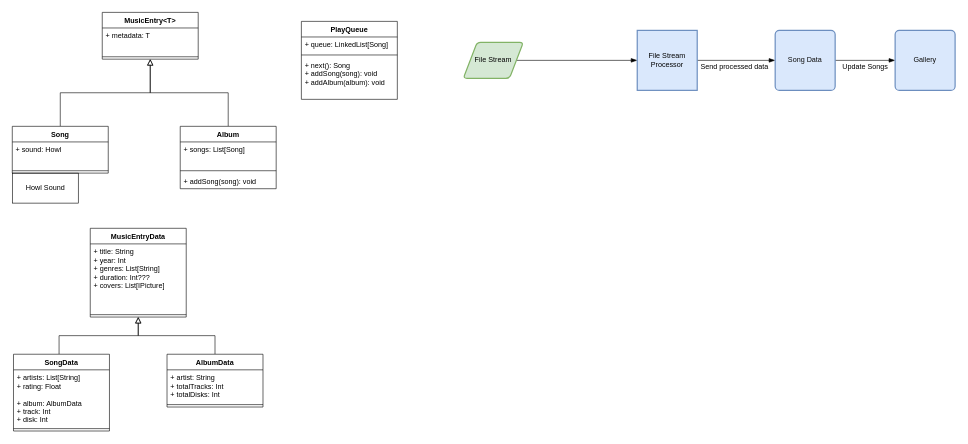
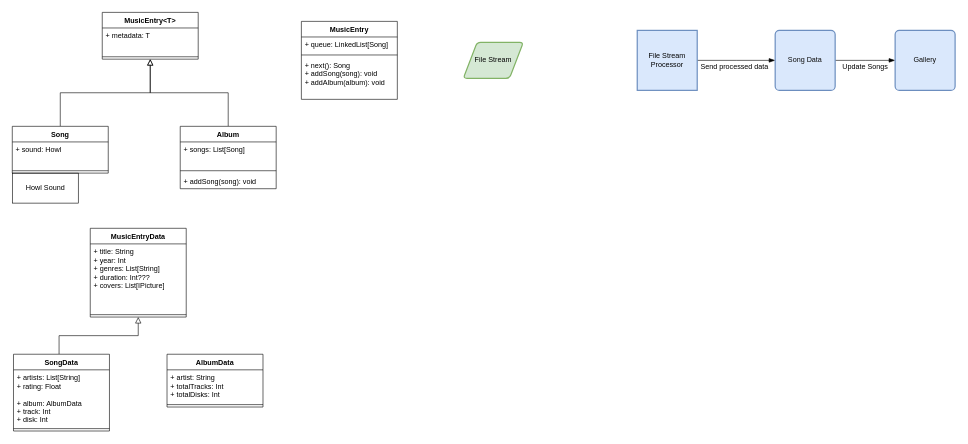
node "PlayQueue": label "PlayQueue" -> "MusicEntry"
edge "File Stream" -> "File Stream Processor": removed
edge "AlbumData" -> "MusicEntryData": removed
